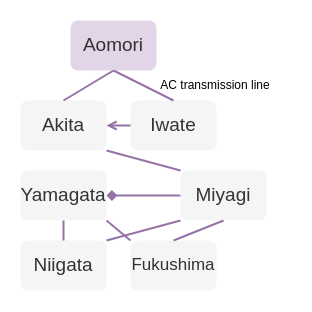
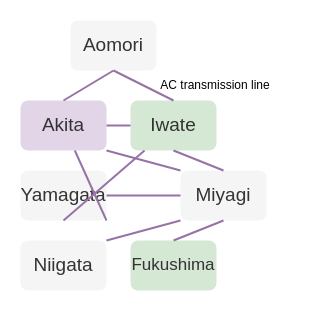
node "Aomori": fillcolor #e1d5e7 -> #f5f5f5
node "Akita": fillcolor #f5f5f5 -> #e1d5e7
edge "Iwate" -> "Akita": arrowhead open -> none
node "Iwate": fillcolor #f5f5f5 -> #d5e8d4
edge "Iwate" -- "Miyagi": added
edge "Miyagi" -> "Yamagata": arrowhead diamond -> none
edge "Yamagata" -- "Fukushima": now "Yamagata" -- "Akita"
edge "Yamagata" -- "Niigata": now "Yamagata" -- "Iwate"
node "Fukushima": fillcolor #f5f5f5 -> #d5e8d4
